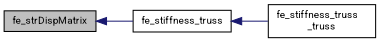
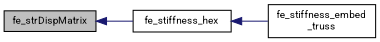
node "fe_stiffness_truss": label "fe_stiffness_truss" -> "fe_stiffness_hex"
node "fe_stiffness_truss _truss": label "fe_stiffness_truss _truss" -> "fe_stiffness_embed _truss"
